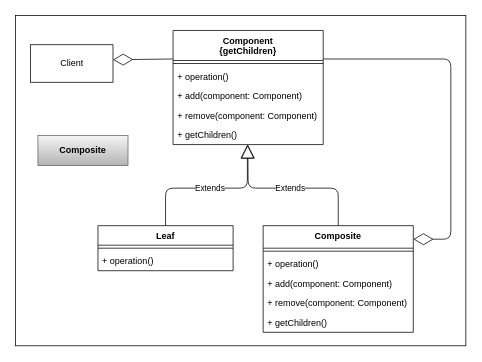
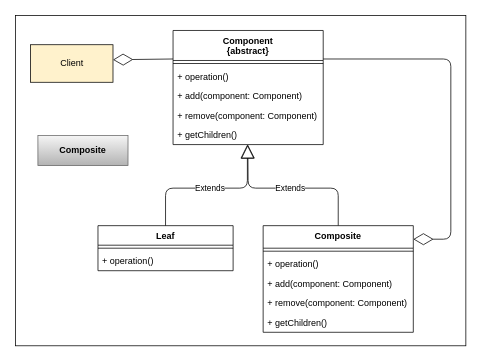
node "Component {getChildren}": label "Component {getChildren}" -> "Component {abstract}"
node "Client": fillcolor #ffffff -> #fff2cc
